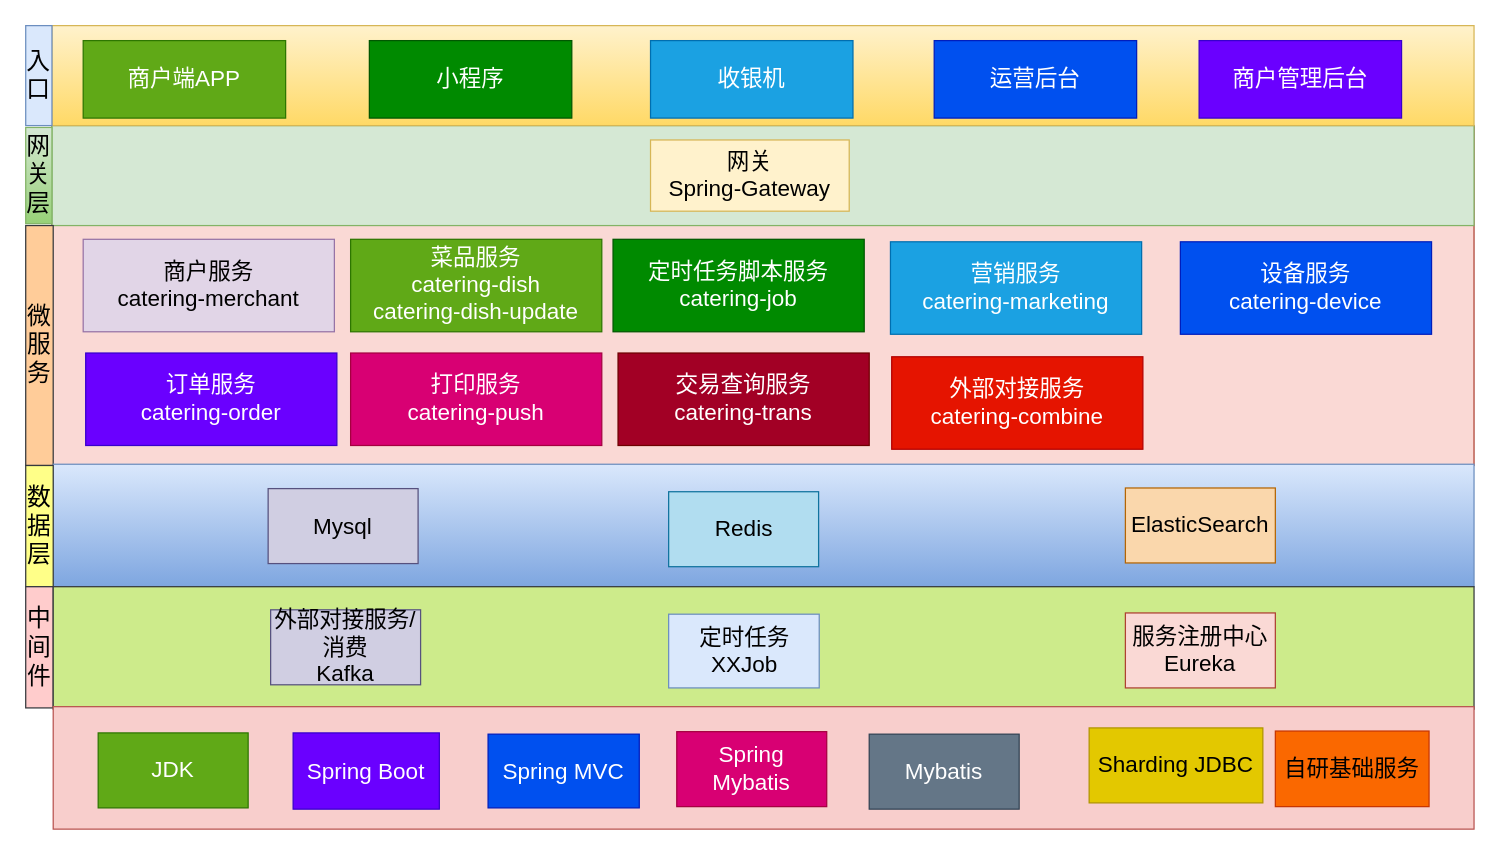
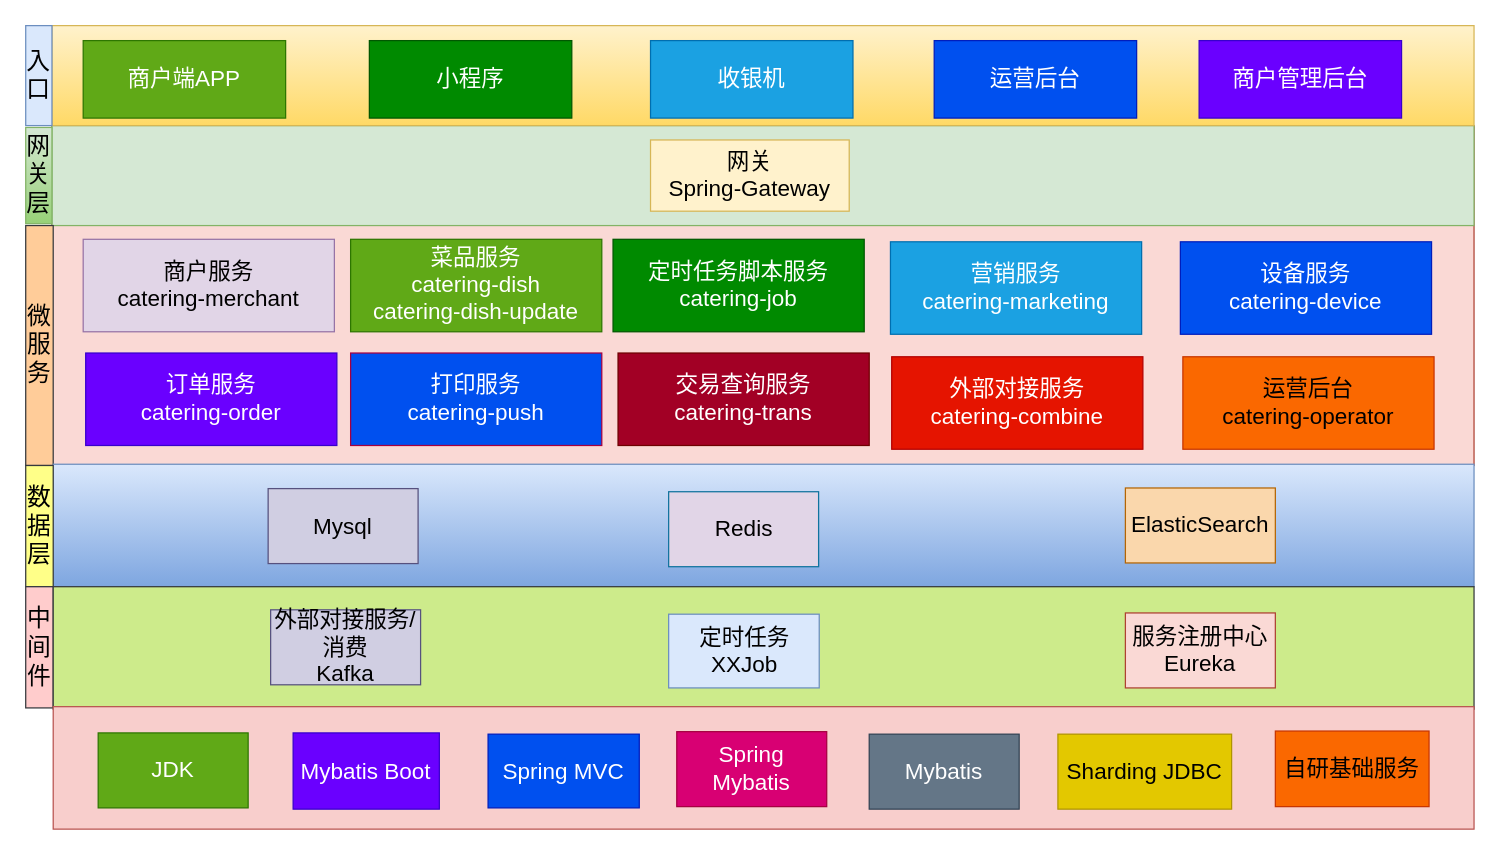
node "打印服务 catering-push": fillcolor #d80073 -> #0050ef
node "运营后台 catering-operator": added
node "Redis": fillcolor #b1ddf0 -> #e1d5e7
node "Sharding JDBC": moved (1176, 766) -> (1145, 772)
node "Spring Boot": label "Spring Boot" -> "Mybatis Boot"
